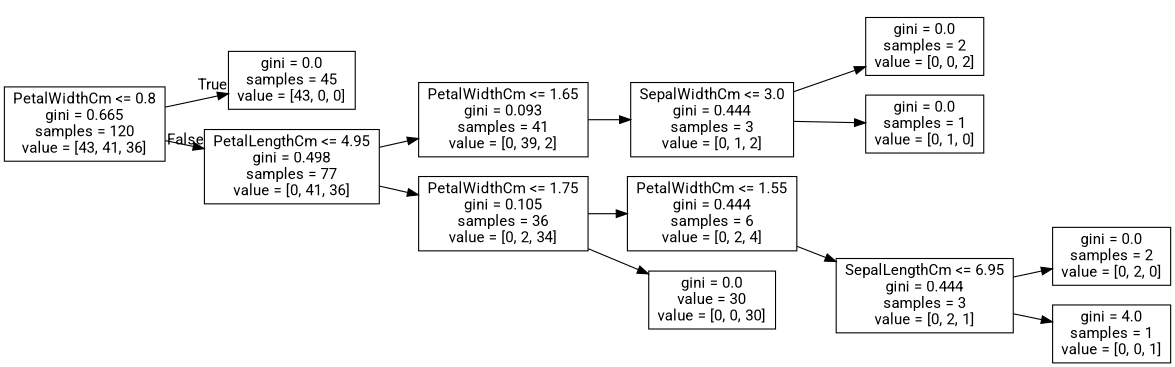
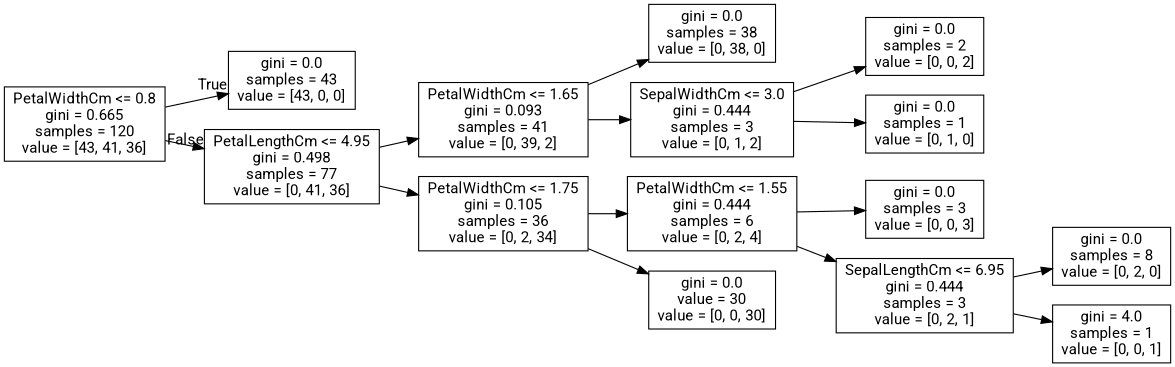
node "gini = 0.0 samples = 38 value = [0, 38, 0]": added
node "gini = 0.0 samples = 45 value = [43, 0, 0]": label "gini = 0.0 samples = 45 value = [43, 0, 0]" -> "gini = 0.0 samples = 43 value = [43, 0, 0]"
node "gini = 0.0 samples = 3 value = [0, 0, 3]": added
node "gini = 0.0 samples = 2 value = [0, 2, 0]": label "gini = 0.0 samples = 2 value = [0, 2, 0]" -> "gini = 0.0 samples = 8 value = [0, 2, 0]"
